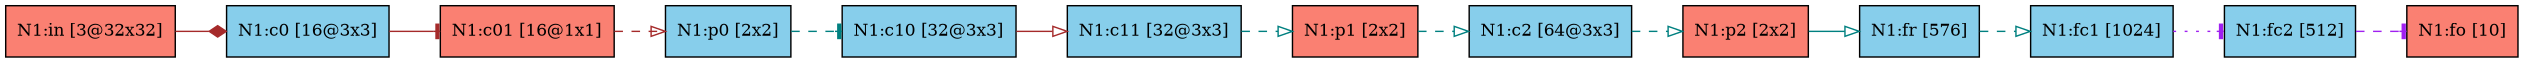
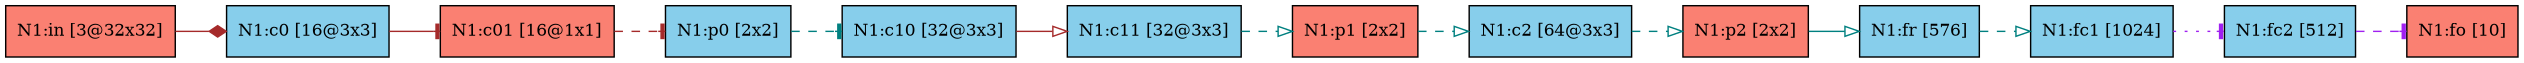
edge "N1:c01 [16@1x1]" -> "N1:p0 [2x2]": arrowhead onormal -> tee
